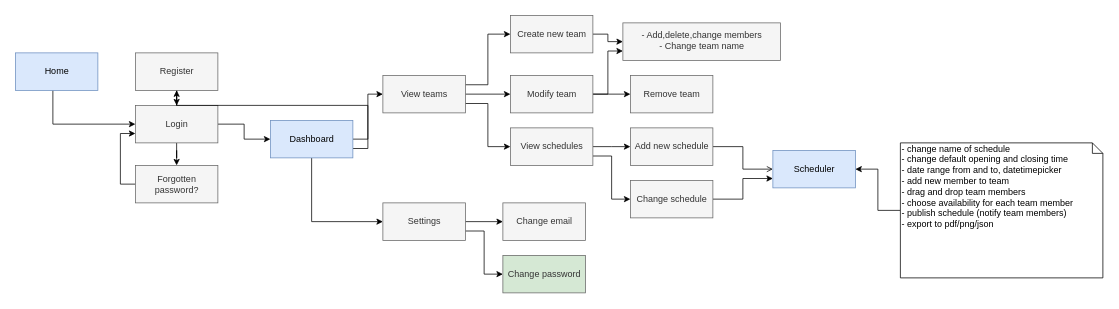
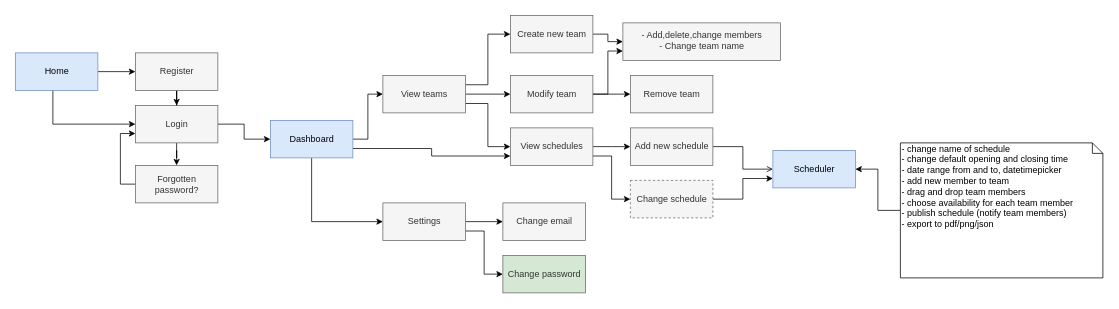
edge "Home" -> "Register": added
edge "Dashboard" -> "Register": now "Dashboard" -> "View schedules"
node "Change schedule": style solid -> dashed
